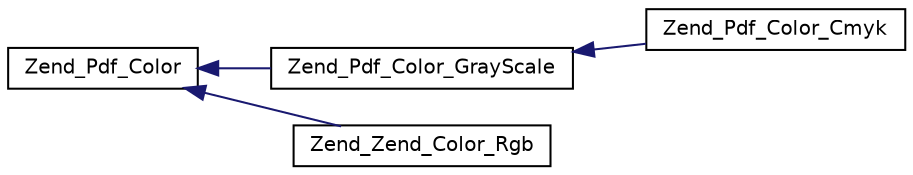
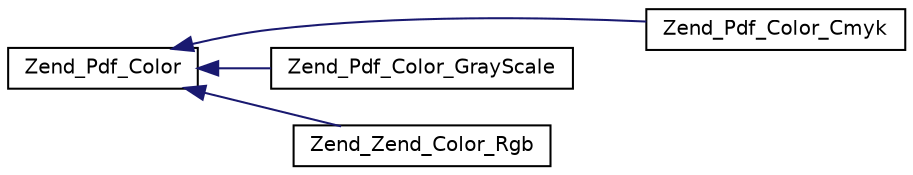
edge "Zend_Pdf_Color_Cmyk" -> "Zend_Pdf_Color_GrayScale": now "Zend_Pdf_Color_Cmyk" -> "Zend_Pdf_Color"
